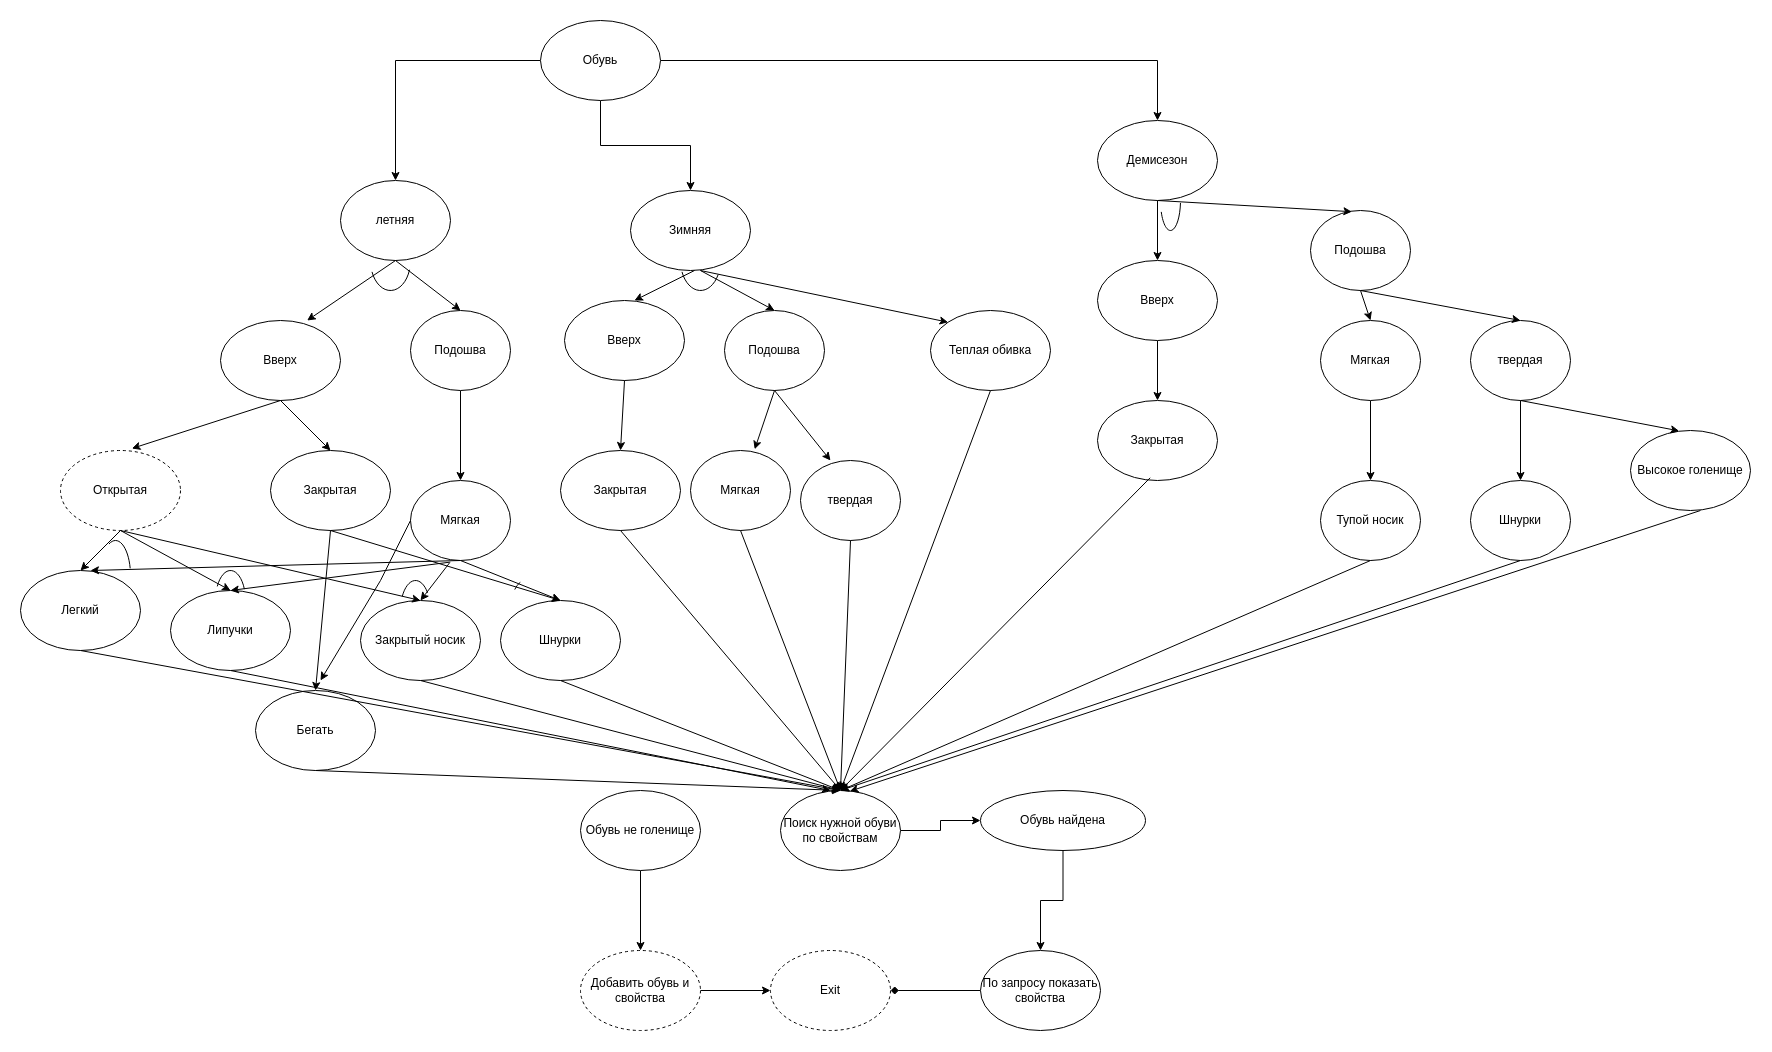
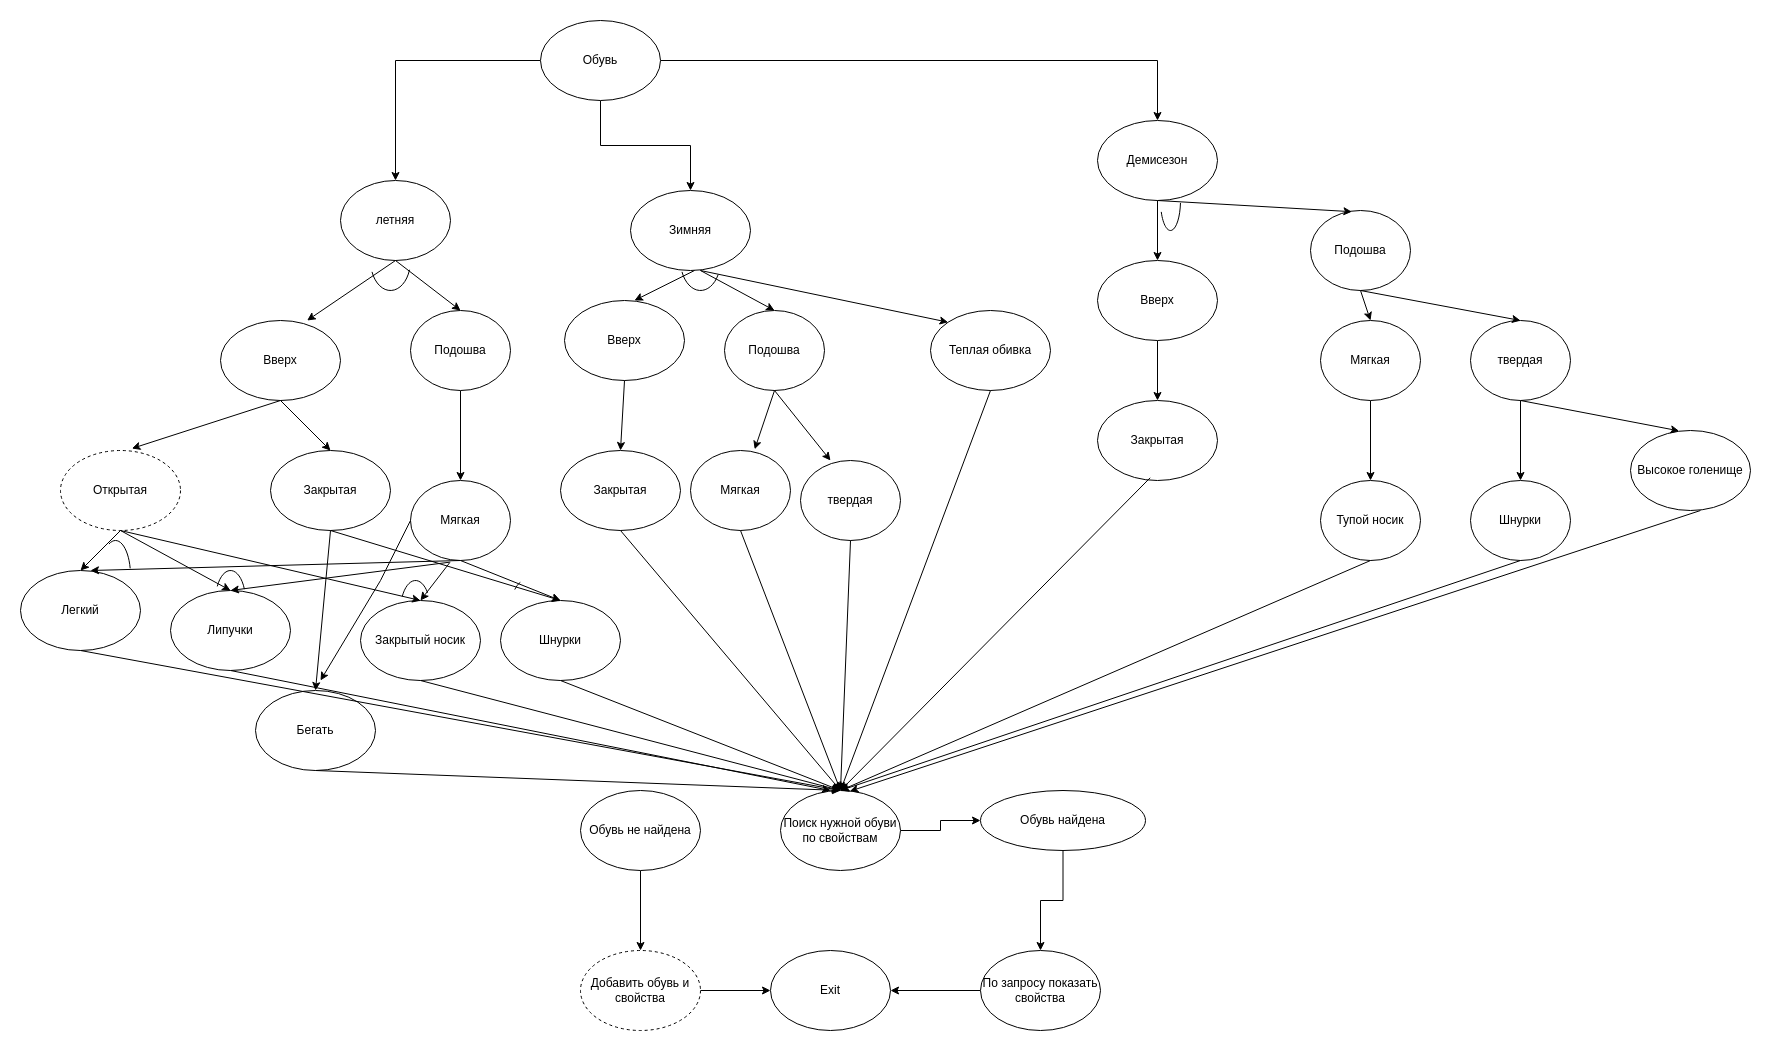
node "Обувь не голенище": label "Обувь не голенище" -> "Обувь не найдена"
node "Exit": style dashed -> solid
edge "По запросу показать свойства" -> "Exit": arrowhead diamond -> classic
